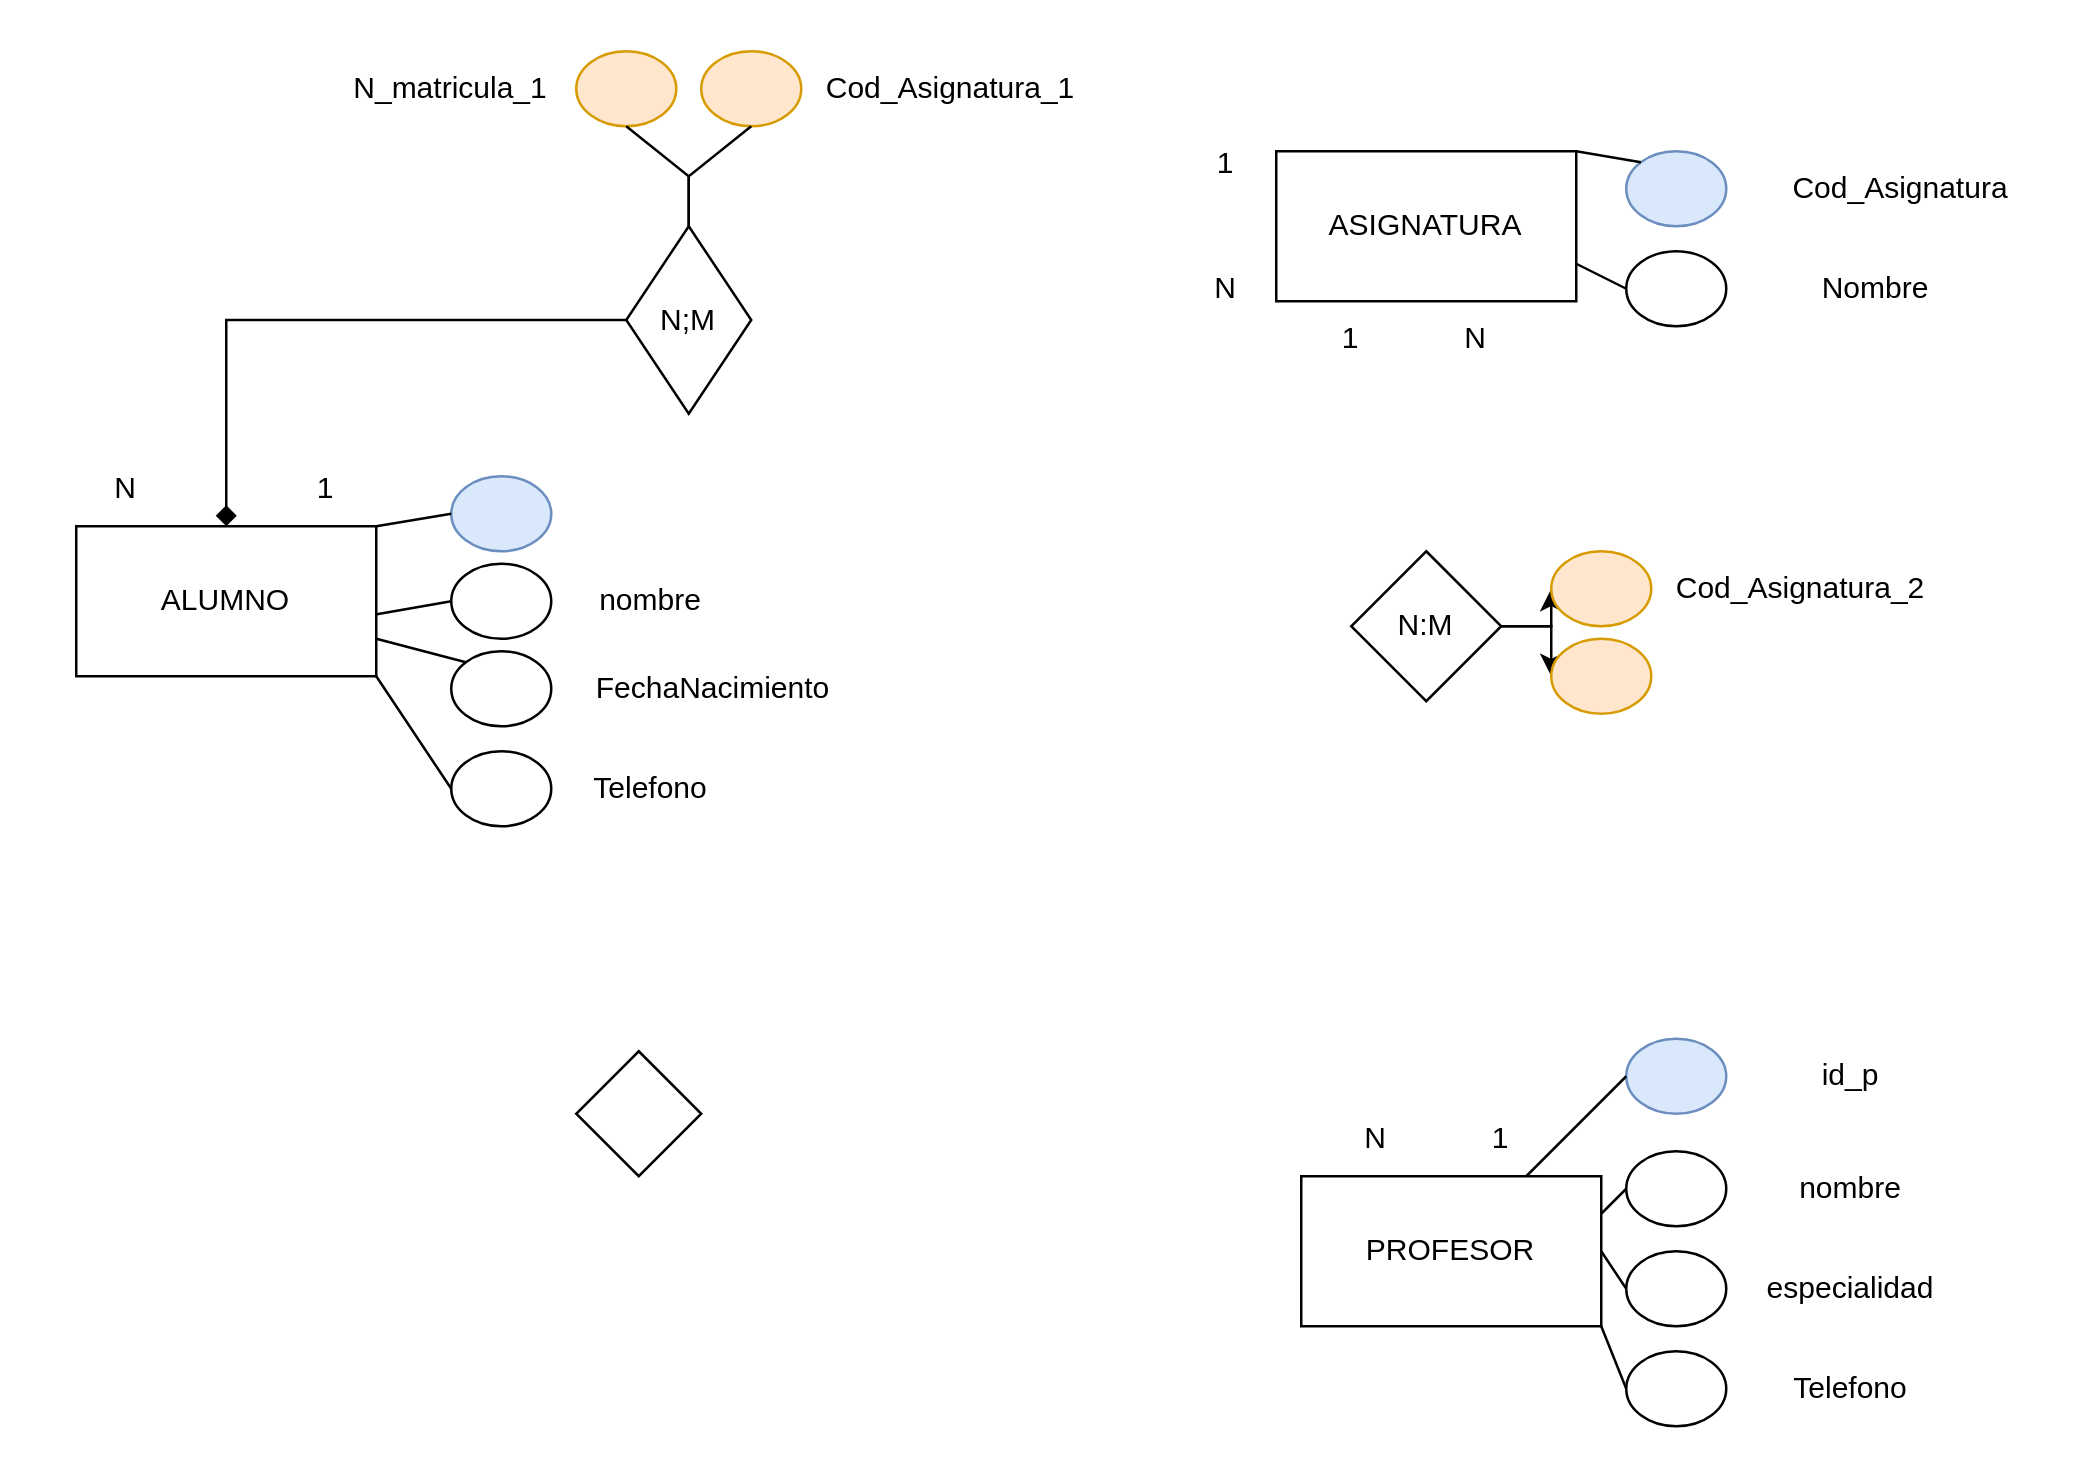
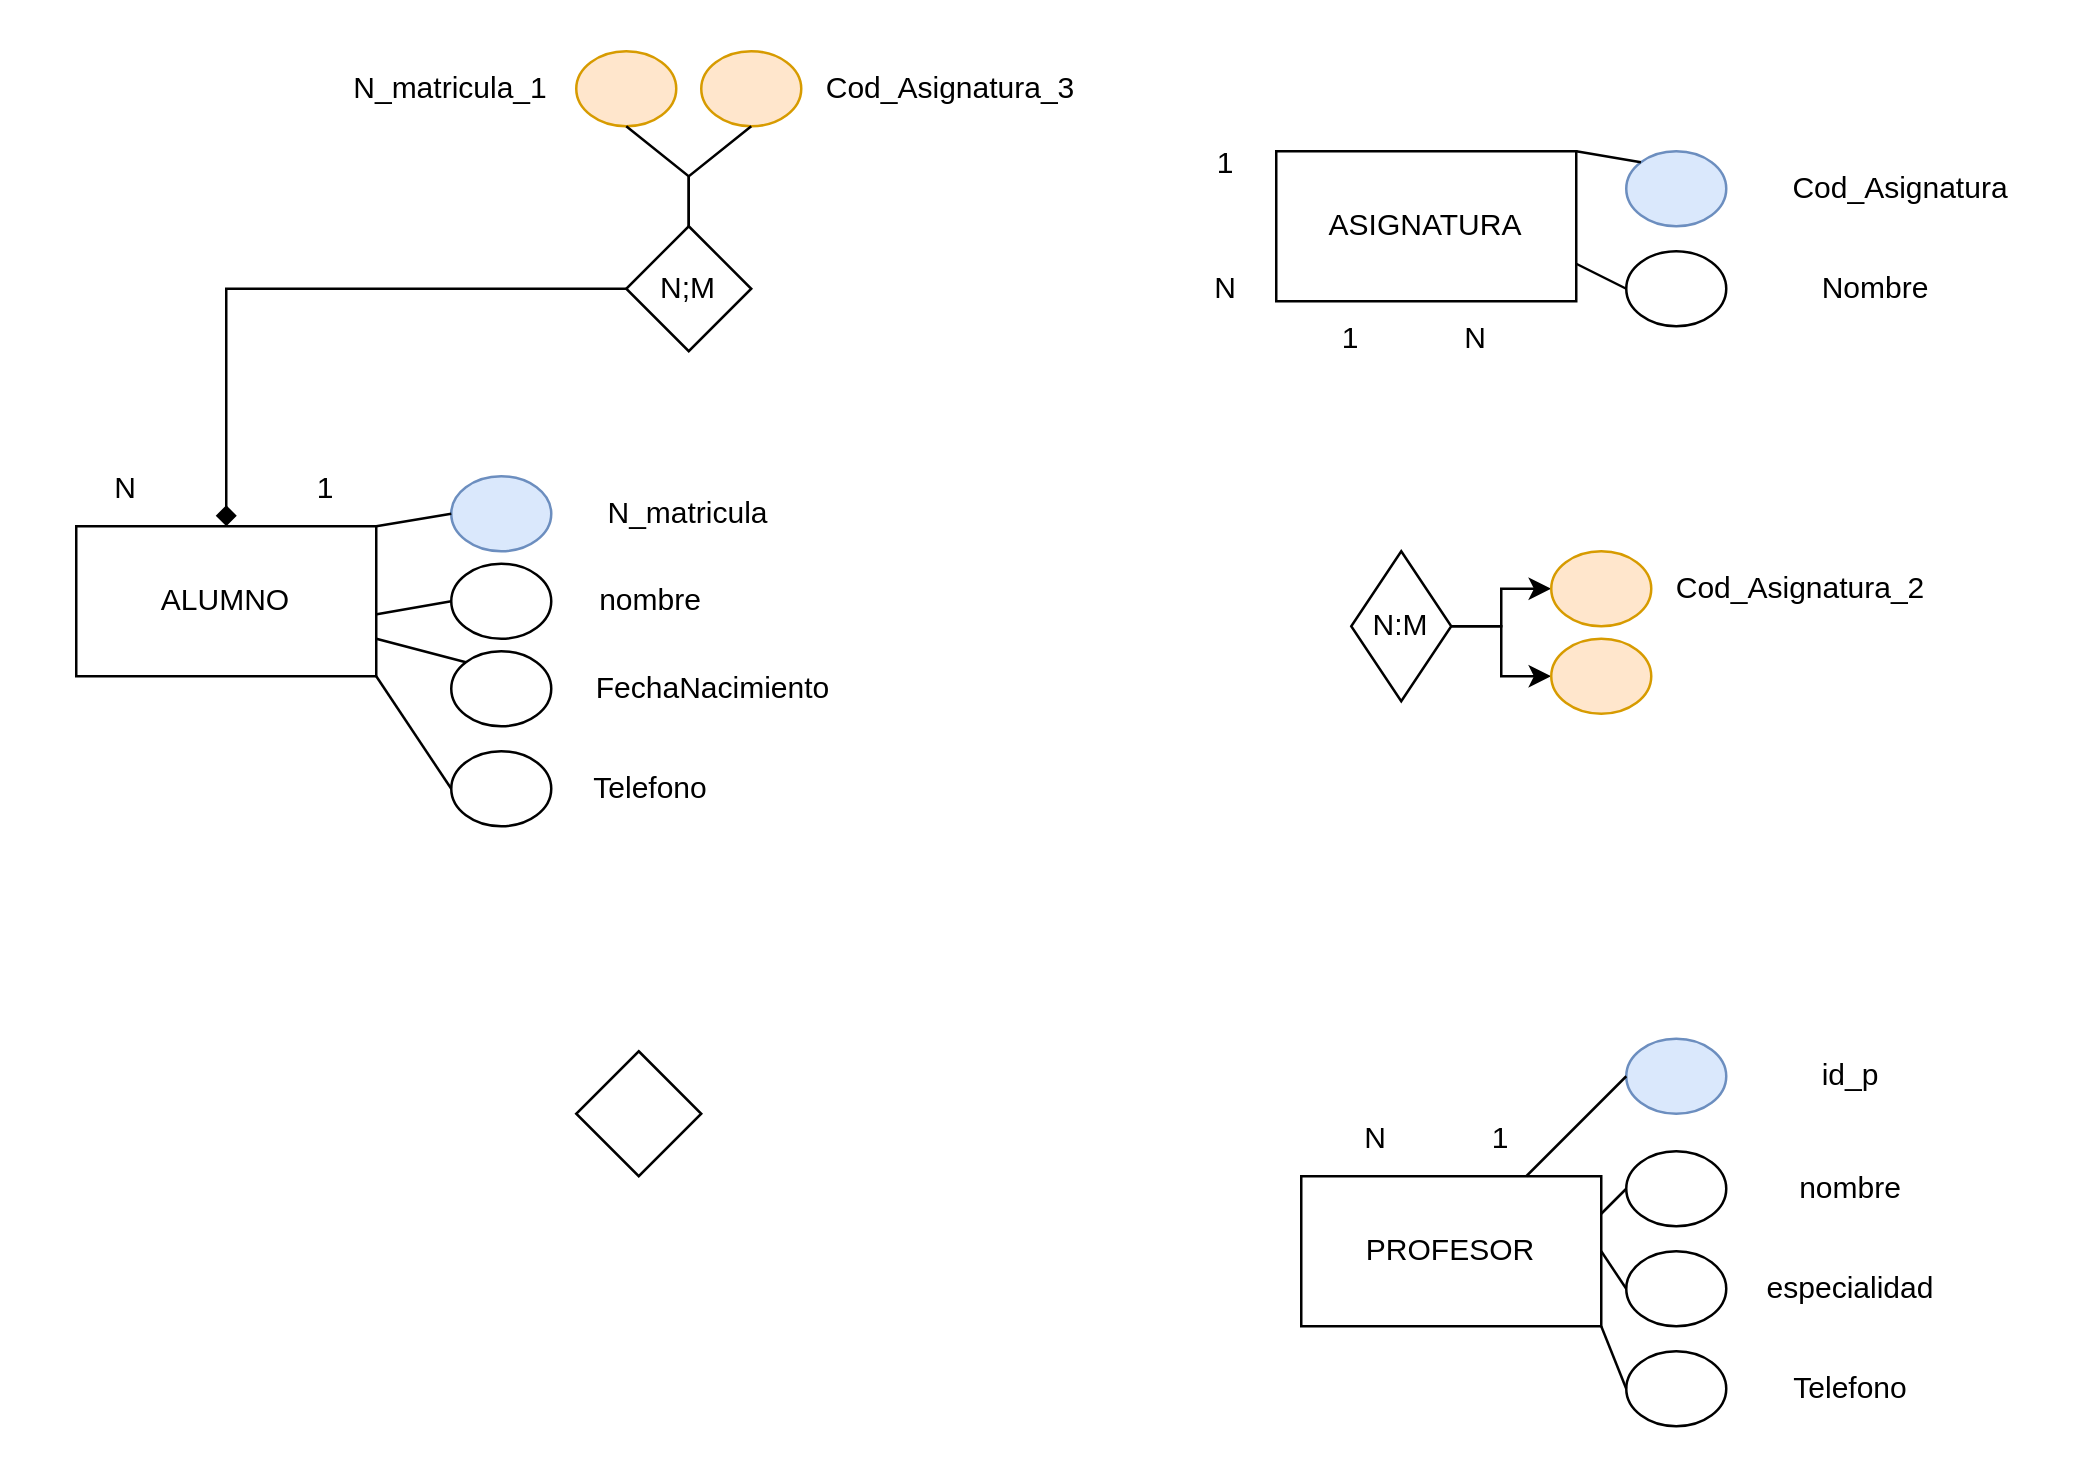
node "Cod_Asignatura_1": label "Cod_Asignatura_1" -> "Cod_Asignatura_3"
node "N;M": size 125x188 -> 125x125
node "N_matricula": added
node "N:M": size 150x150 -> 100x150
